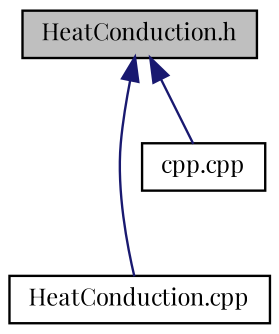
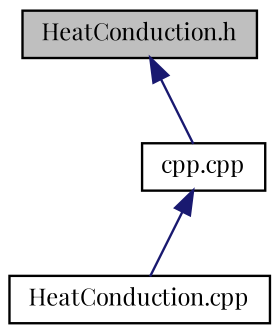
edge "HeatConduction.cpp" -> "HeatConduction.h": now "HeatConduction.cpp" -> "cpp.cpp"
